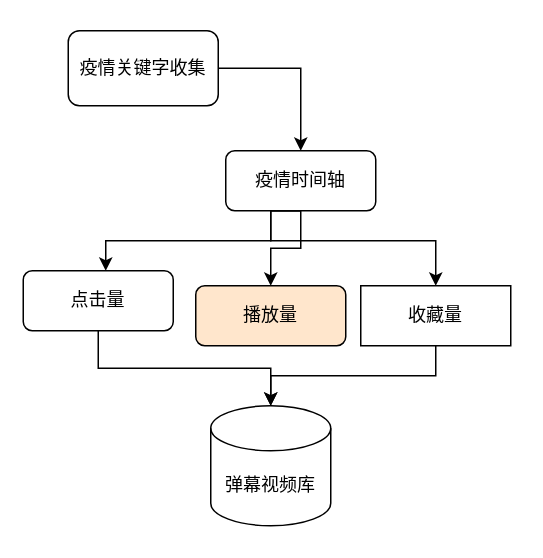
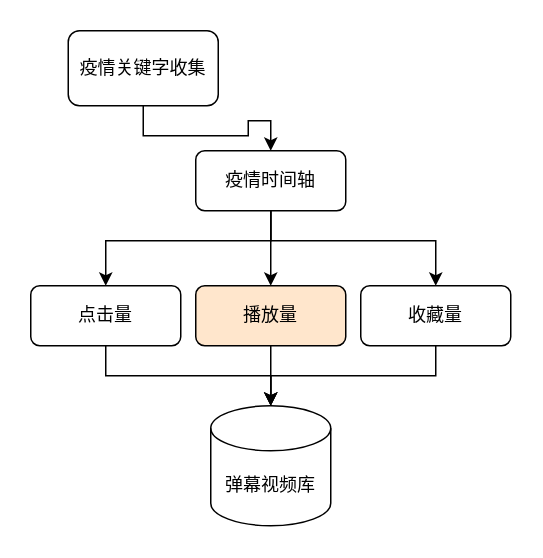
node "疫情时间轴": moved (301, 181) -> (271, 181)
node "点击量": moved (98, 301) -> (106, 316)
node "收藏量": shape rectangle -> rounded rectangle
edge "播放量" -> "弹幕视频库": added
